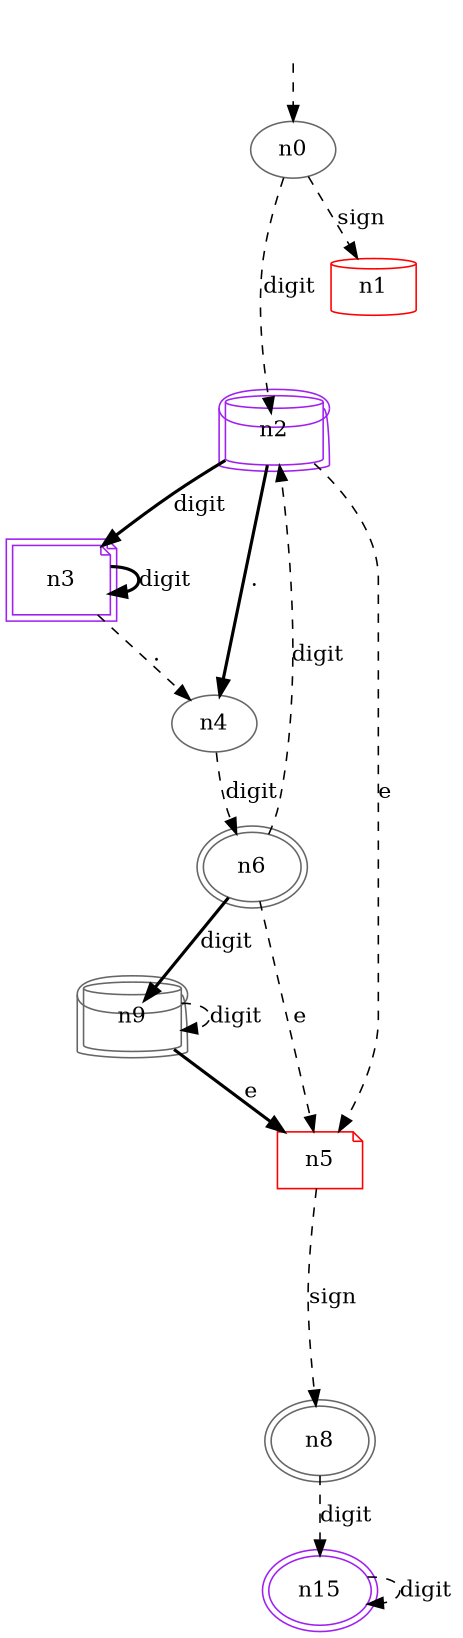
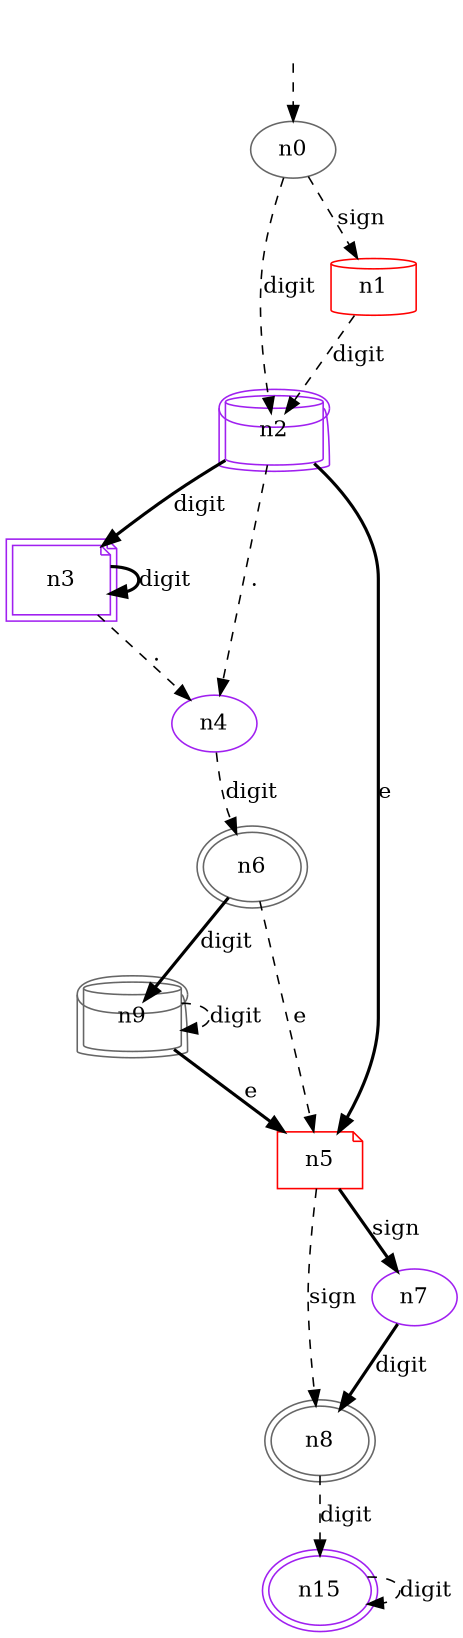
edge "n2" -> "n4": style bold -> dashed
edge "n6" -> "n2": now "n1" -> "n2"
node "n4": color gray40 -> purple
edge "n2" -> "n5": style dashed -> bold
node "n7": added
